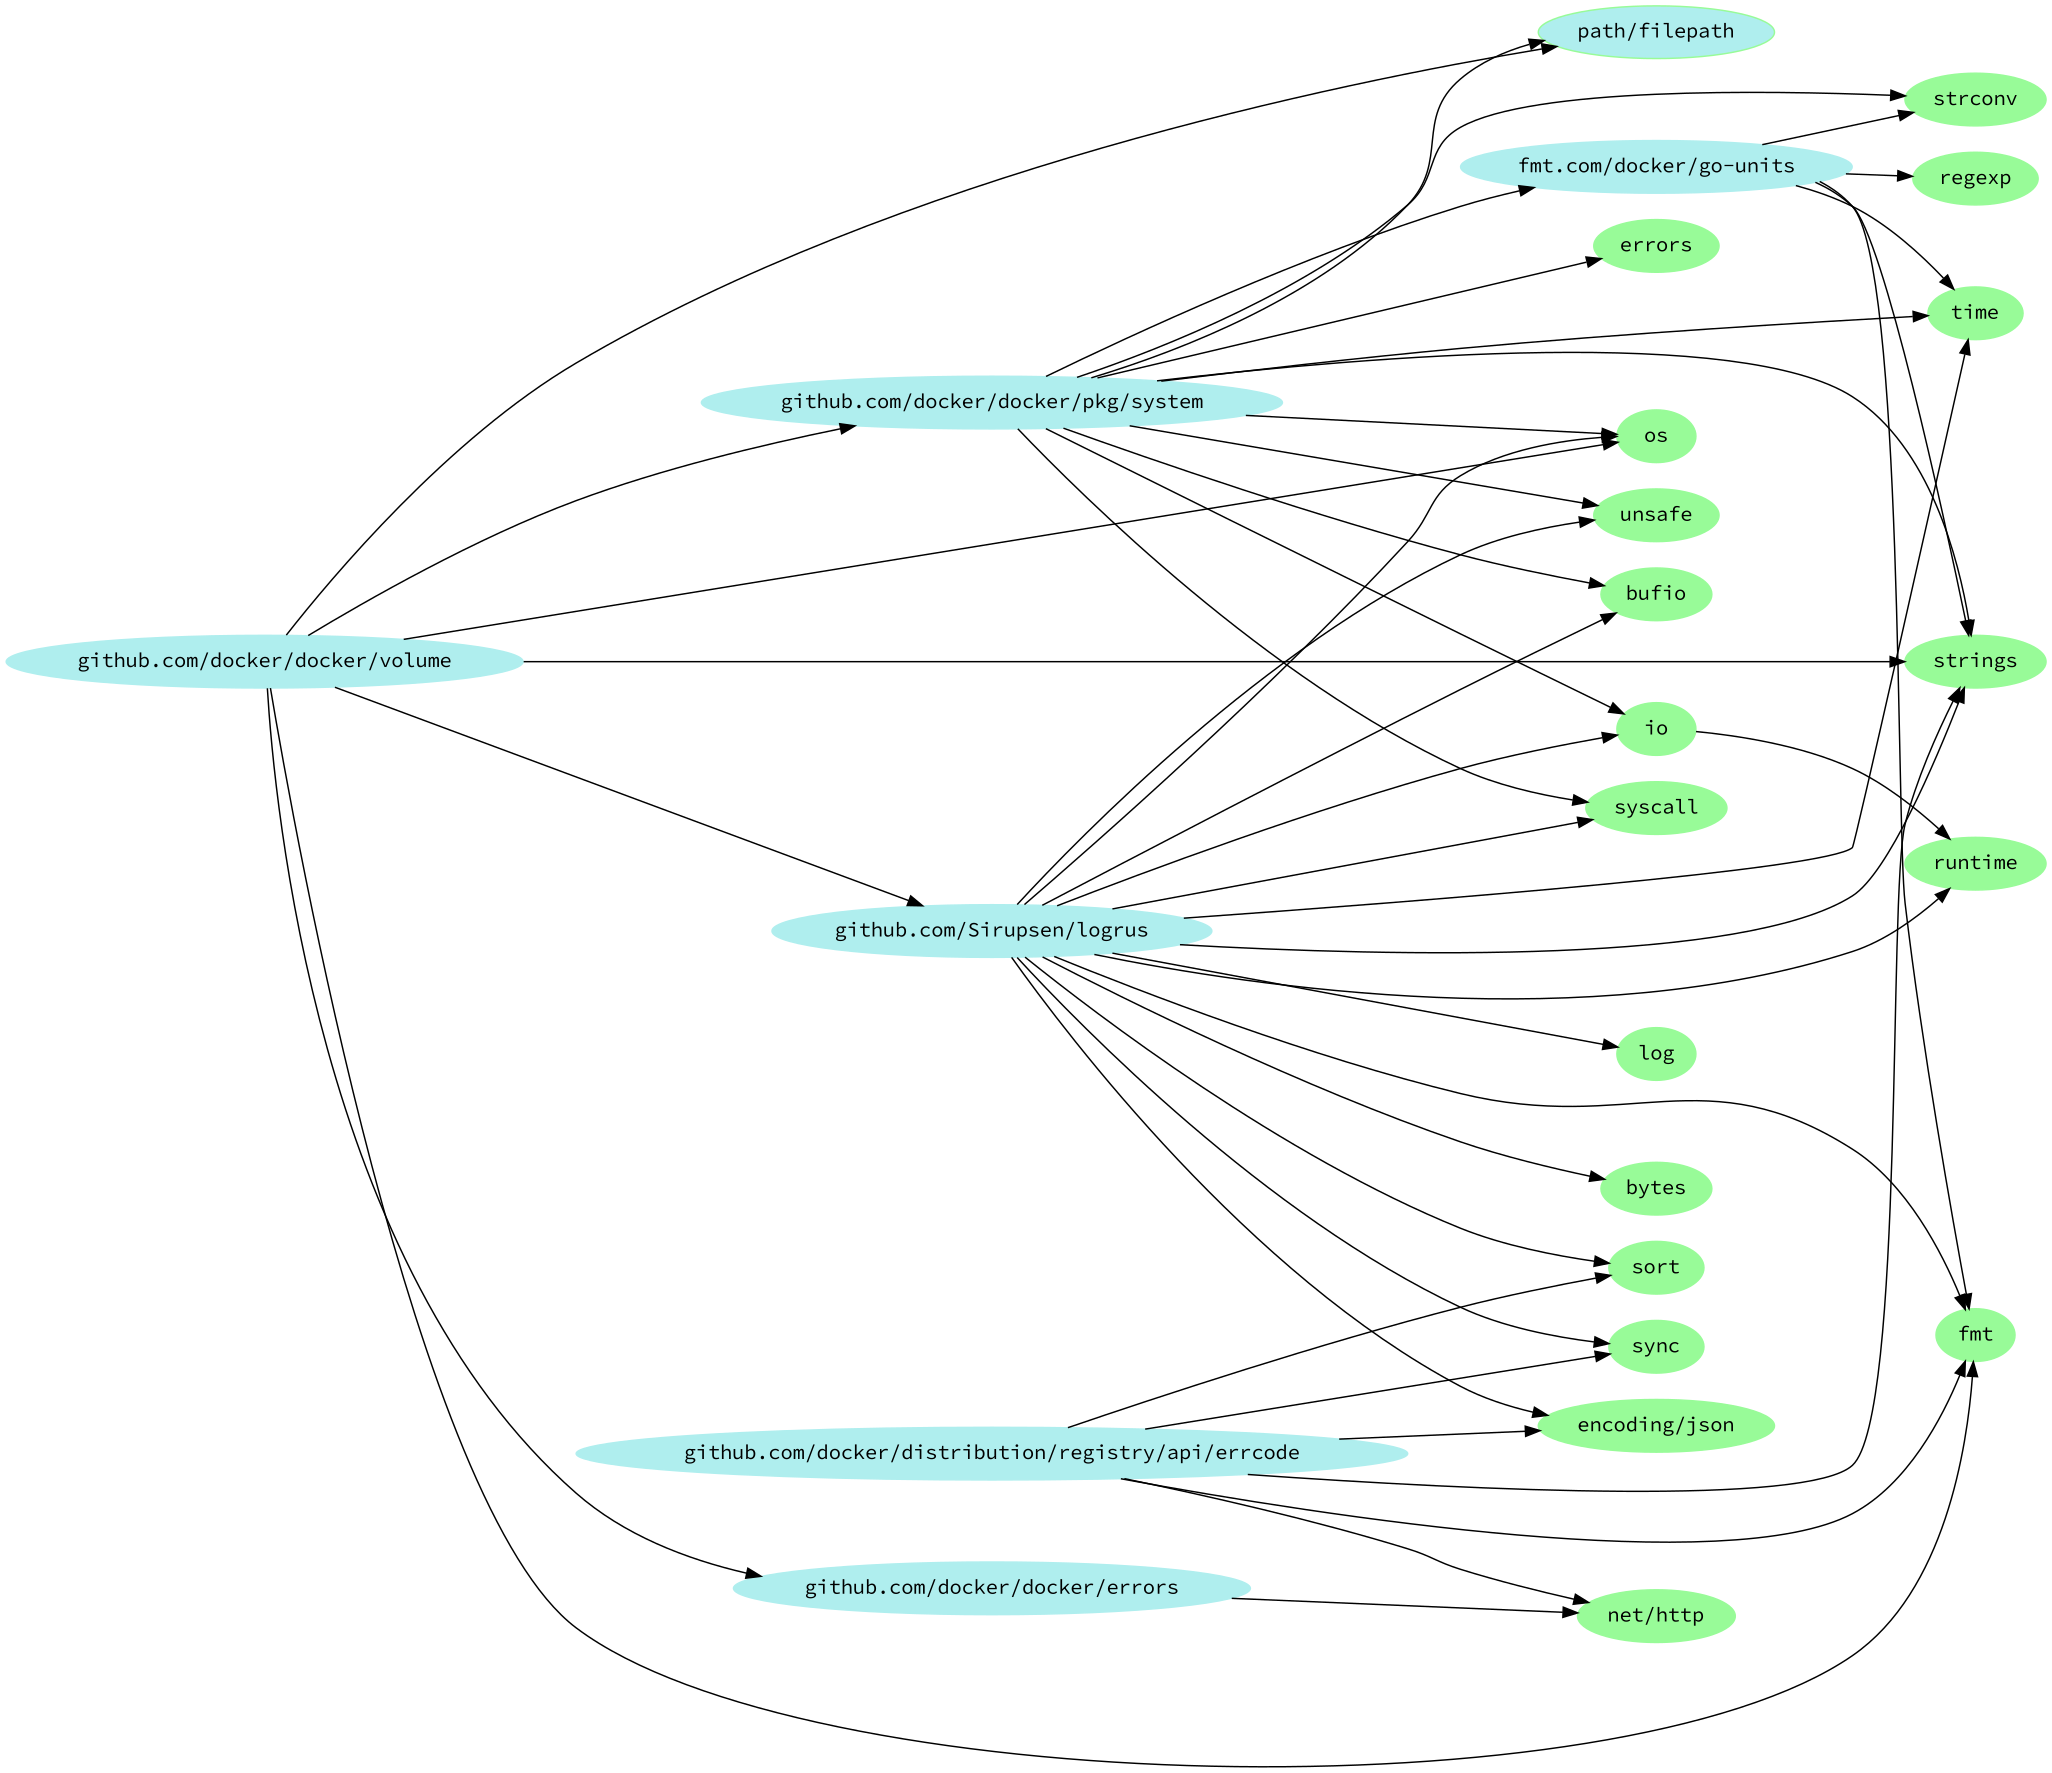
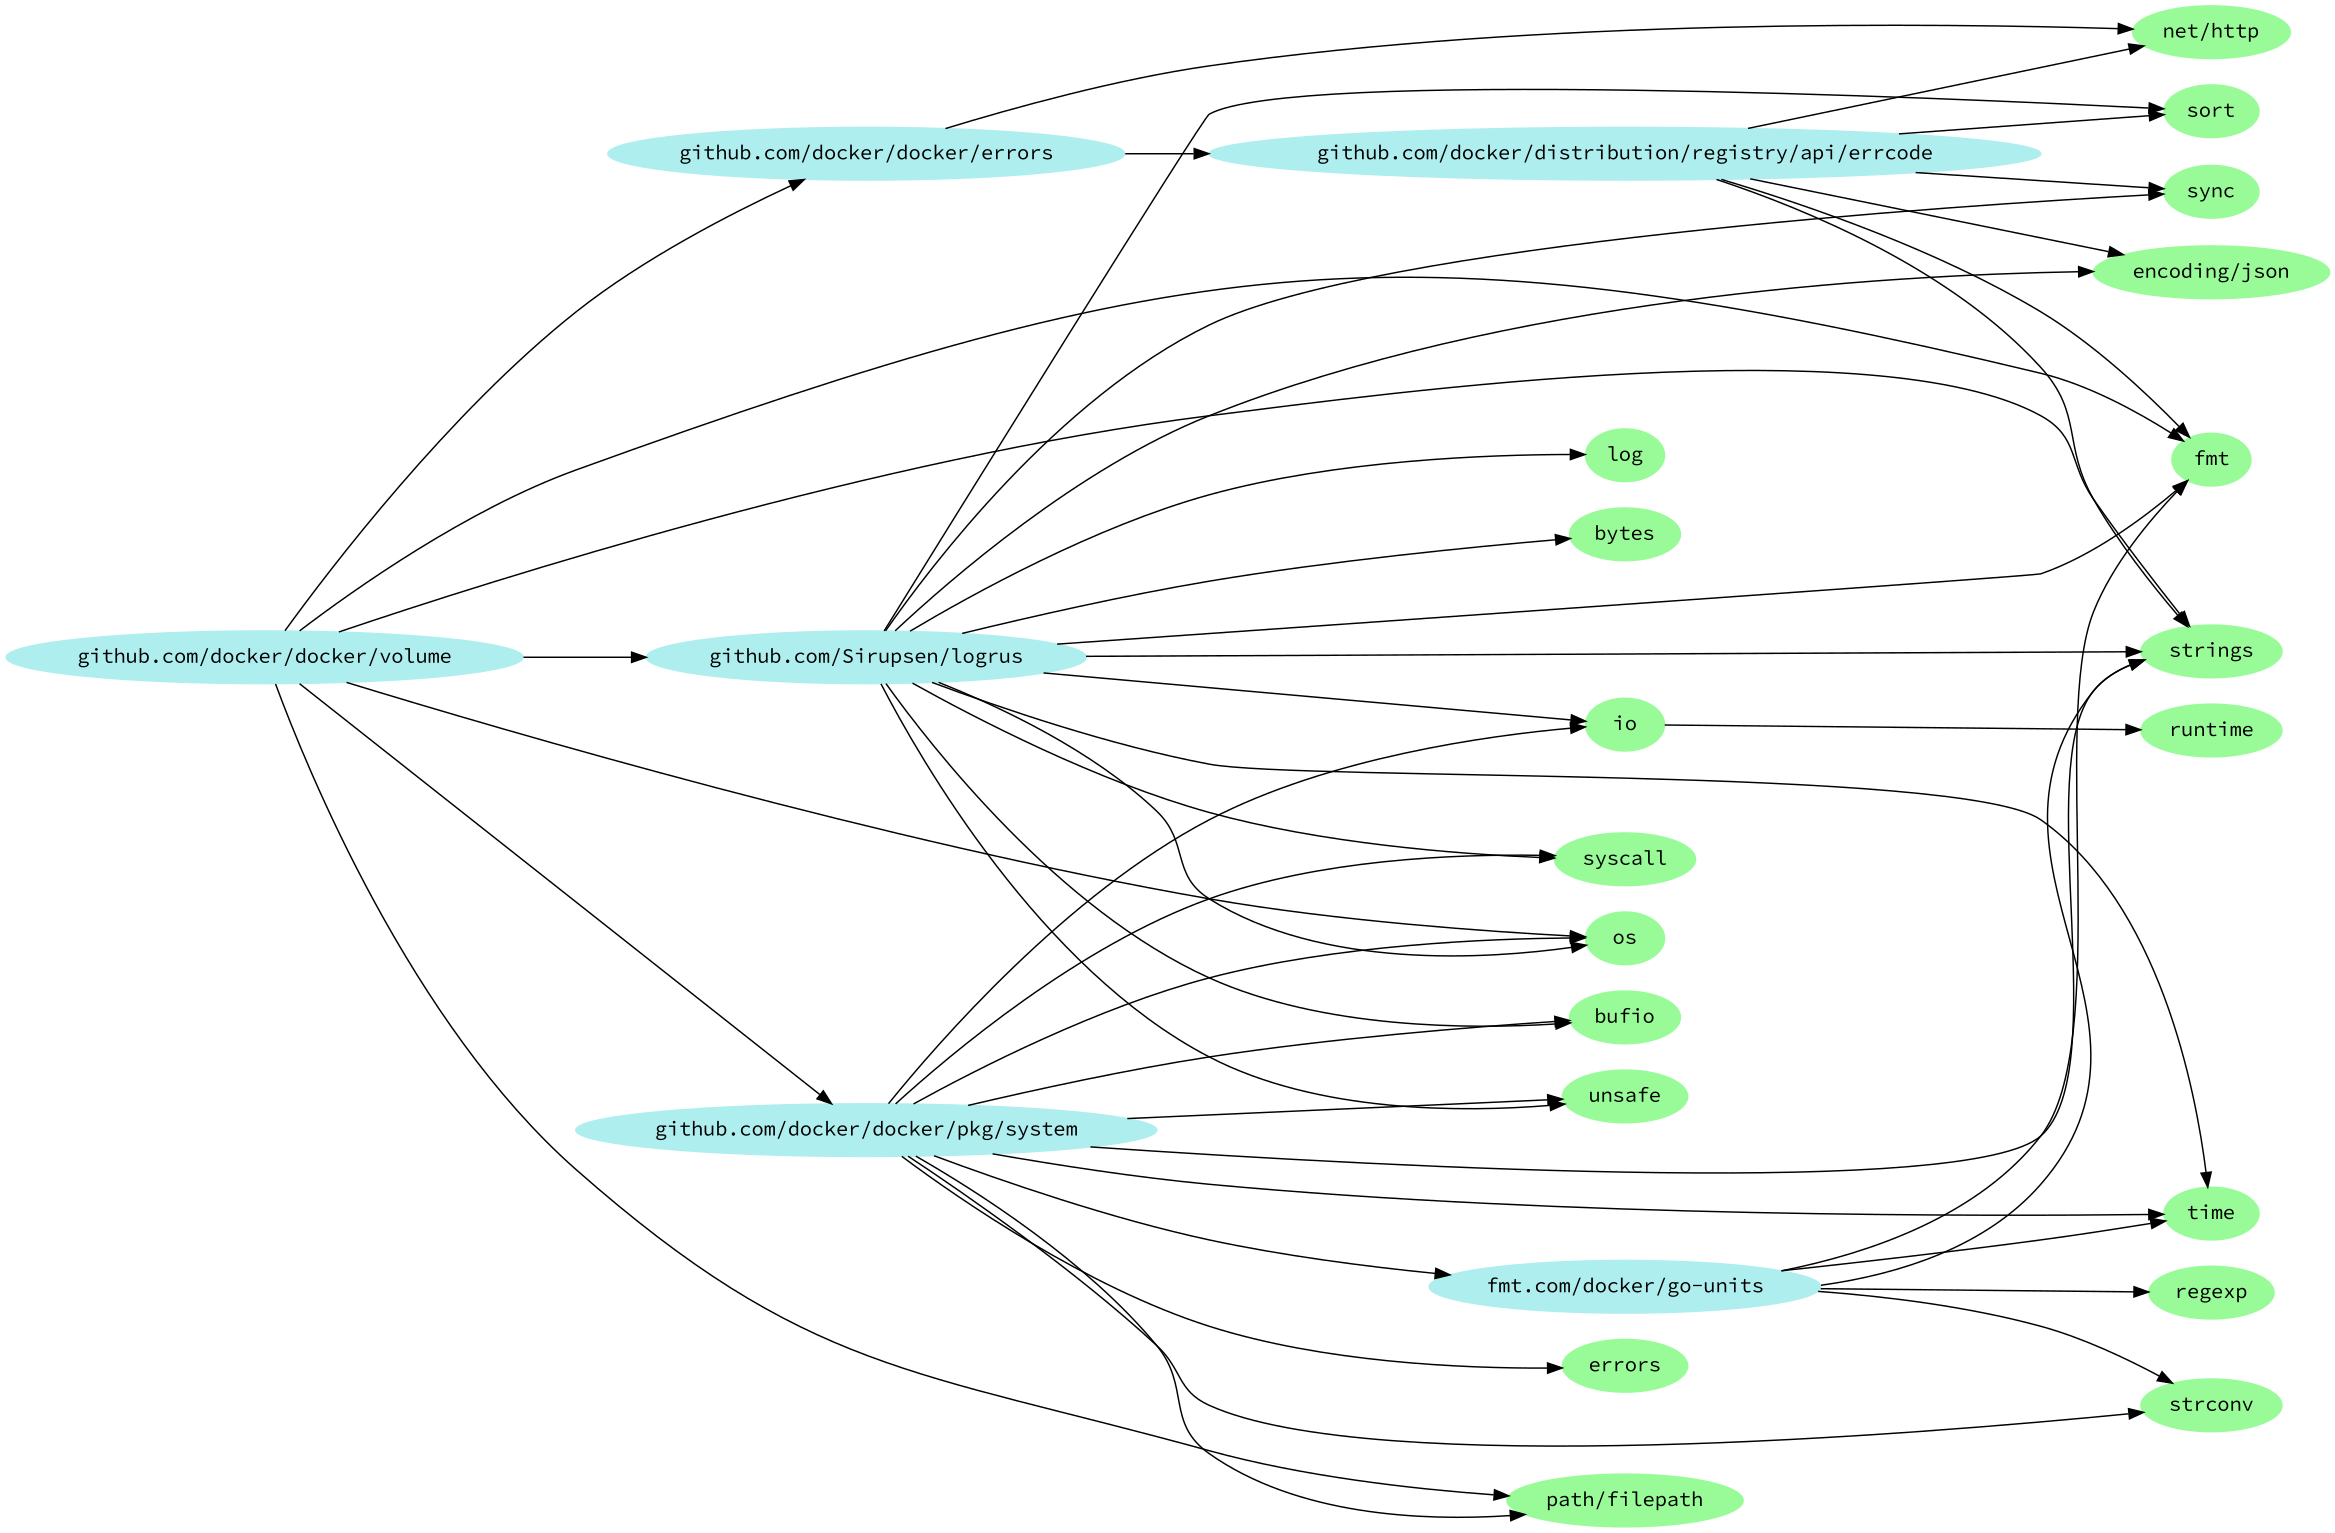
node "path/filepath": fillcolor paleturquoise -> palegreen
edge "github.com/docker/docker/errors" -> "github.com/docker/distribution/registry/api/errcode": added
edge "github.com/Sirupsen/logrus" -> "runtime": removed
